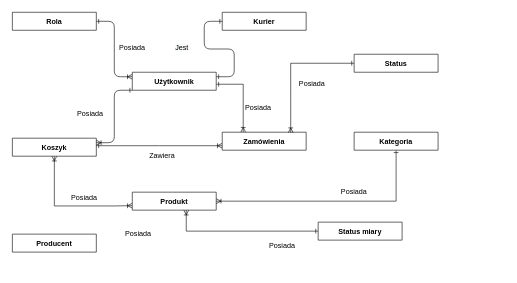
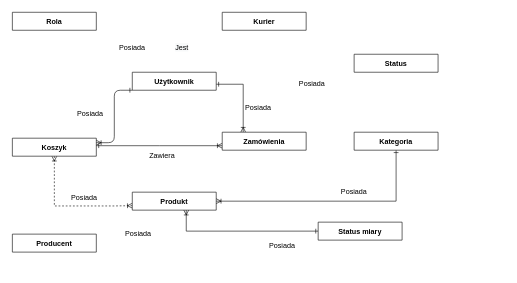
edge "Kurier" -- "Użytkownik": removed
edge "Rola" -- "Użytkownik": removed
edge "Status" -- "Zamówienia": removed
edge "Koszyk" -- "Produkt": style solid -> dashed
